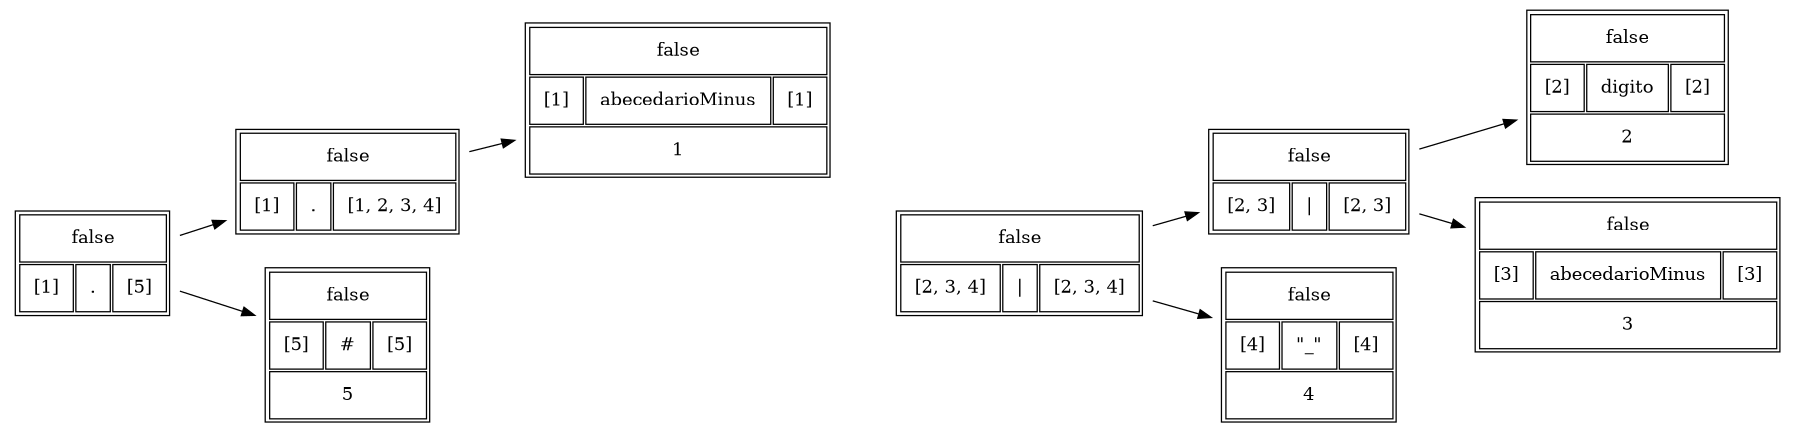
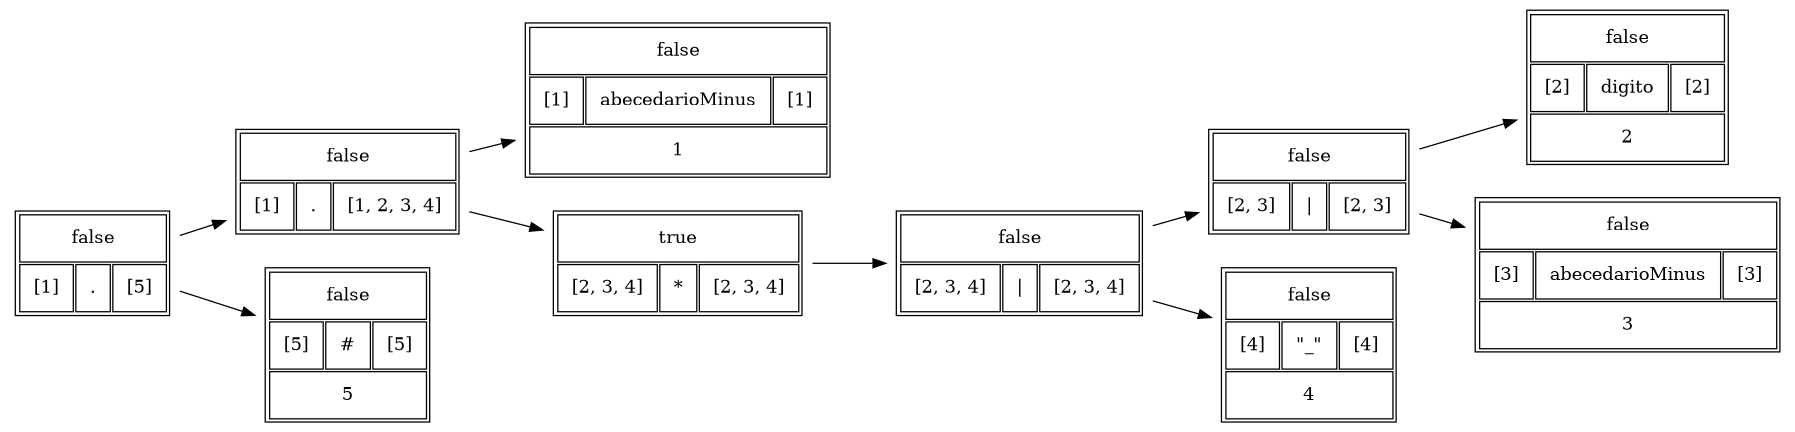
node "true": added
